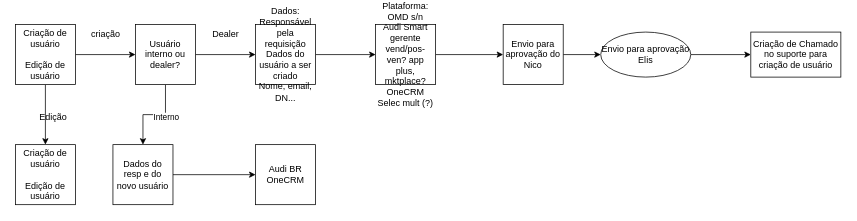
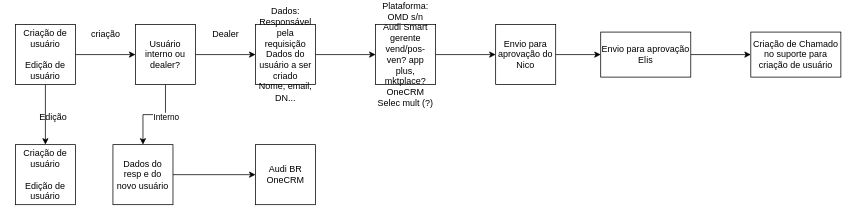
node "Envio para aprovação do Nico": moved (533, 54) -> (525, 54)
node "Envio para aprovação Elis": shape ellipse -> rectangle
